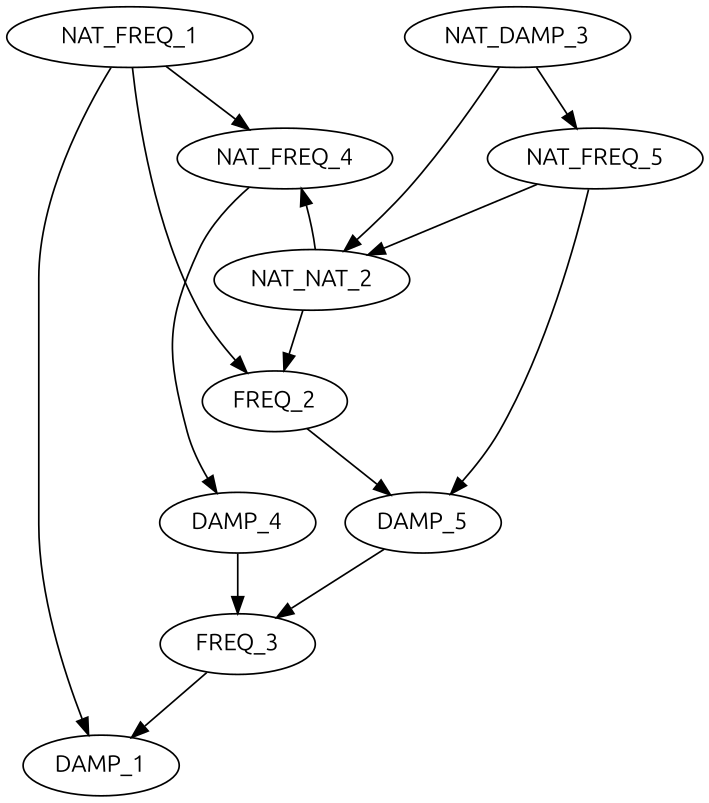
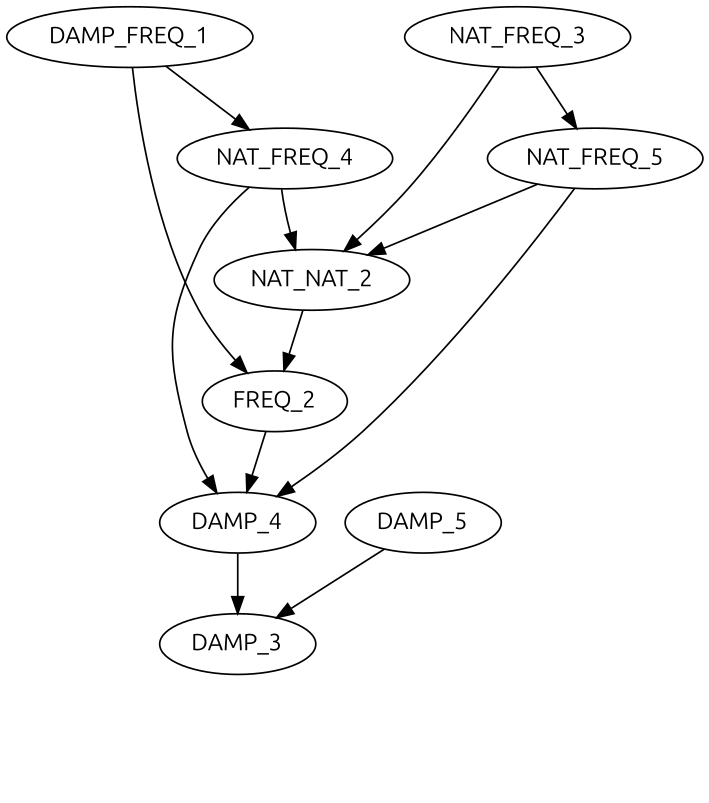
node "NAT_FREQ_1": label "NAT_FREQ_1" -> "DAMP_FREQ_1"
node "NAT_DAMP_3": label "NAT_DAMP_3" -> "NAT_FREQ_3"
edge "NAT_NAT_2" -> "NAT_FREQ_4": reversed
edge "NAT_FREQ_5" -> "DAMP_5": now "NAT_FREQ_5" -> "DAMP_4"
edge "FREQ_2" -> "DAMP_5": now "FREQ_2" -> "DAMP_4"
node "FREQ_3": label "FREQ_3" -> "DAMP_3"
node "DAMP_1": removed
